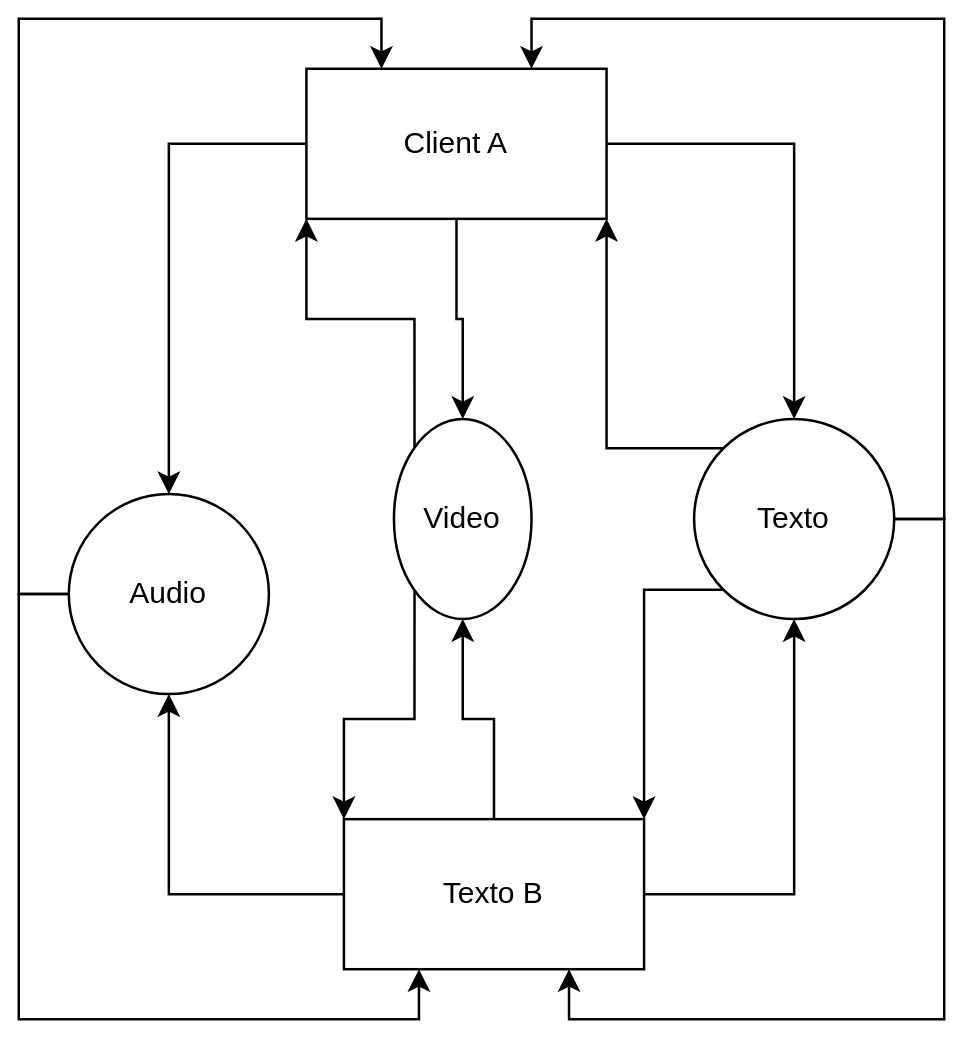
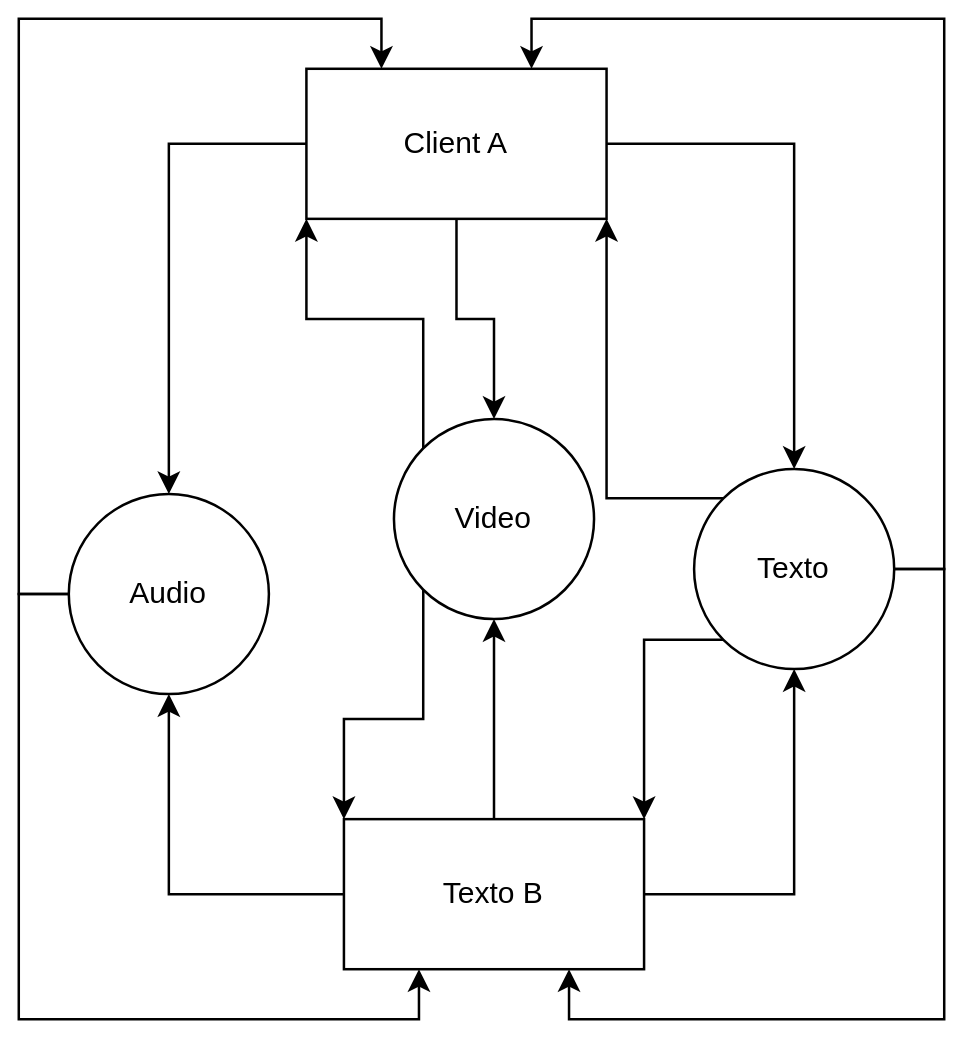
node "Video": size 138x200 -> 200x200
node "Texto": moved (794, 519) -> (794, 569)
